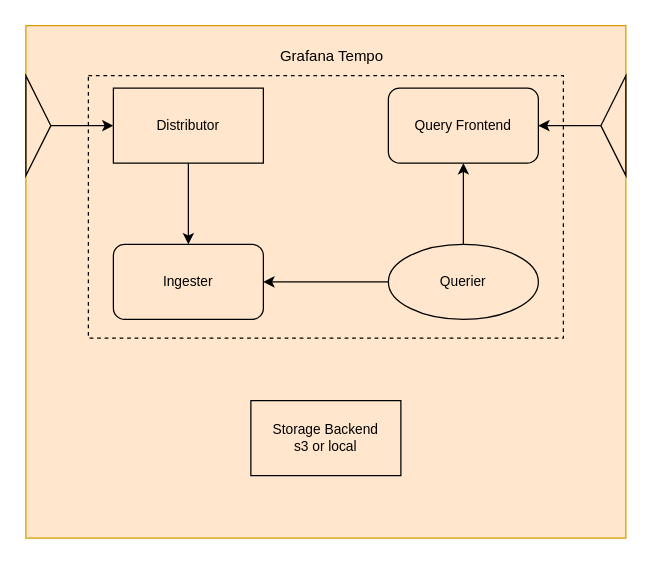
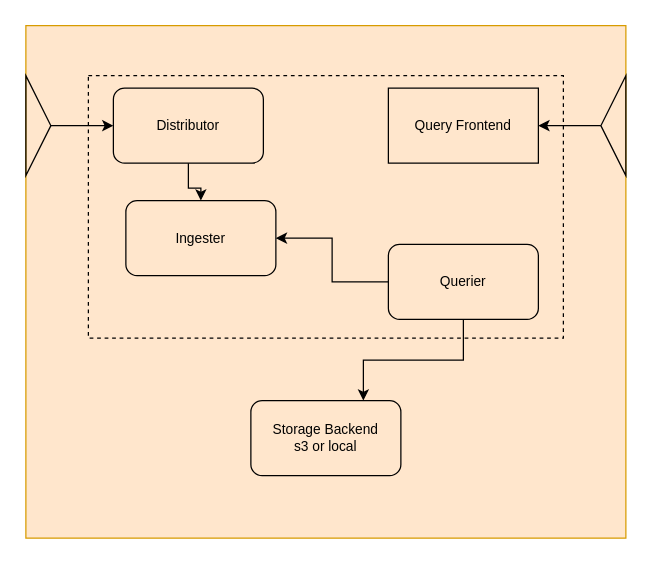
node "Grafana Tempo": removed
node "Distributor": shape rectangle -> rounded rectangle
node "Query Frontend": shape rounded rectangle -> rectangle
edge "Querier" -> "Query Frontend": now "Querier" -> "Storage Backend s3 or local"
node "Ingester": moved (188, 282) -> (201, 238)
node "Querier": shape ellipse -> rounded rectangle
node "Storage Backend s3 or local": shape rectangle -> rounded rectangle
